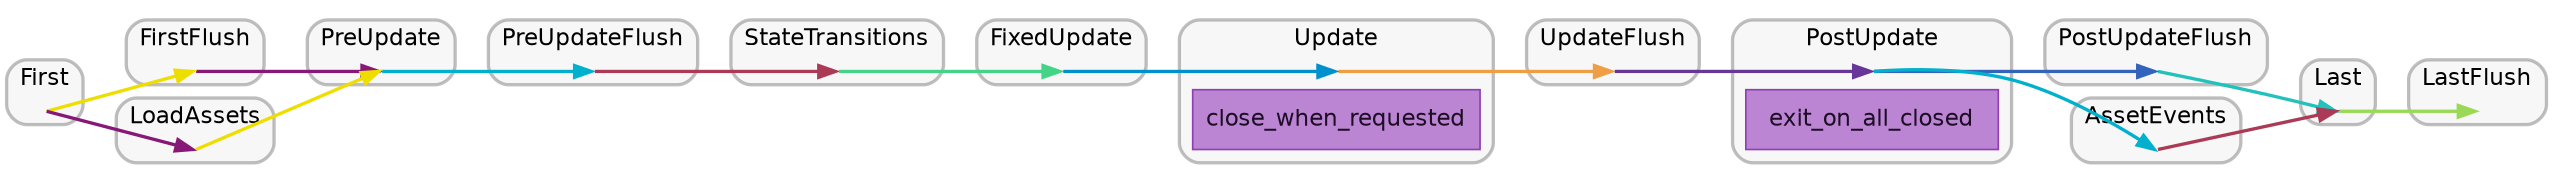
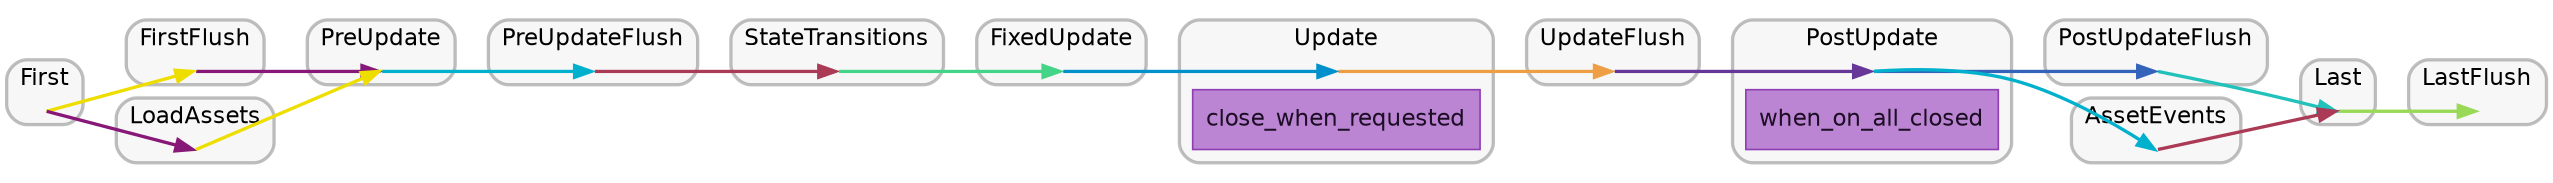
node "exit_on_all_closed": label "exit_on_all_closed" -> "when_on_all_closed"
